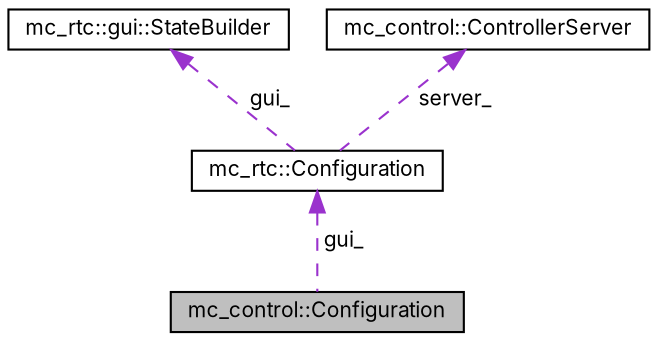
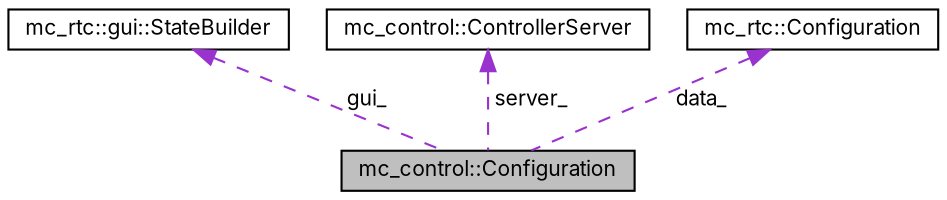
edge "mc_rtc::Configuration" -> "mc_rtc::gui::StateBuilder": now "mc_control::Configuration" -> "mc_rtc::gui::StateBuilder"
edge "mc_rtc::Configuration" -> "mc_control::ControllerServer": now "mc_control::Configuration" -> "mc_control::ControllerServer"
edge "mc_control::Configuration" -> "mc_rtc::Configuration": label " gui_" -> " data_"
